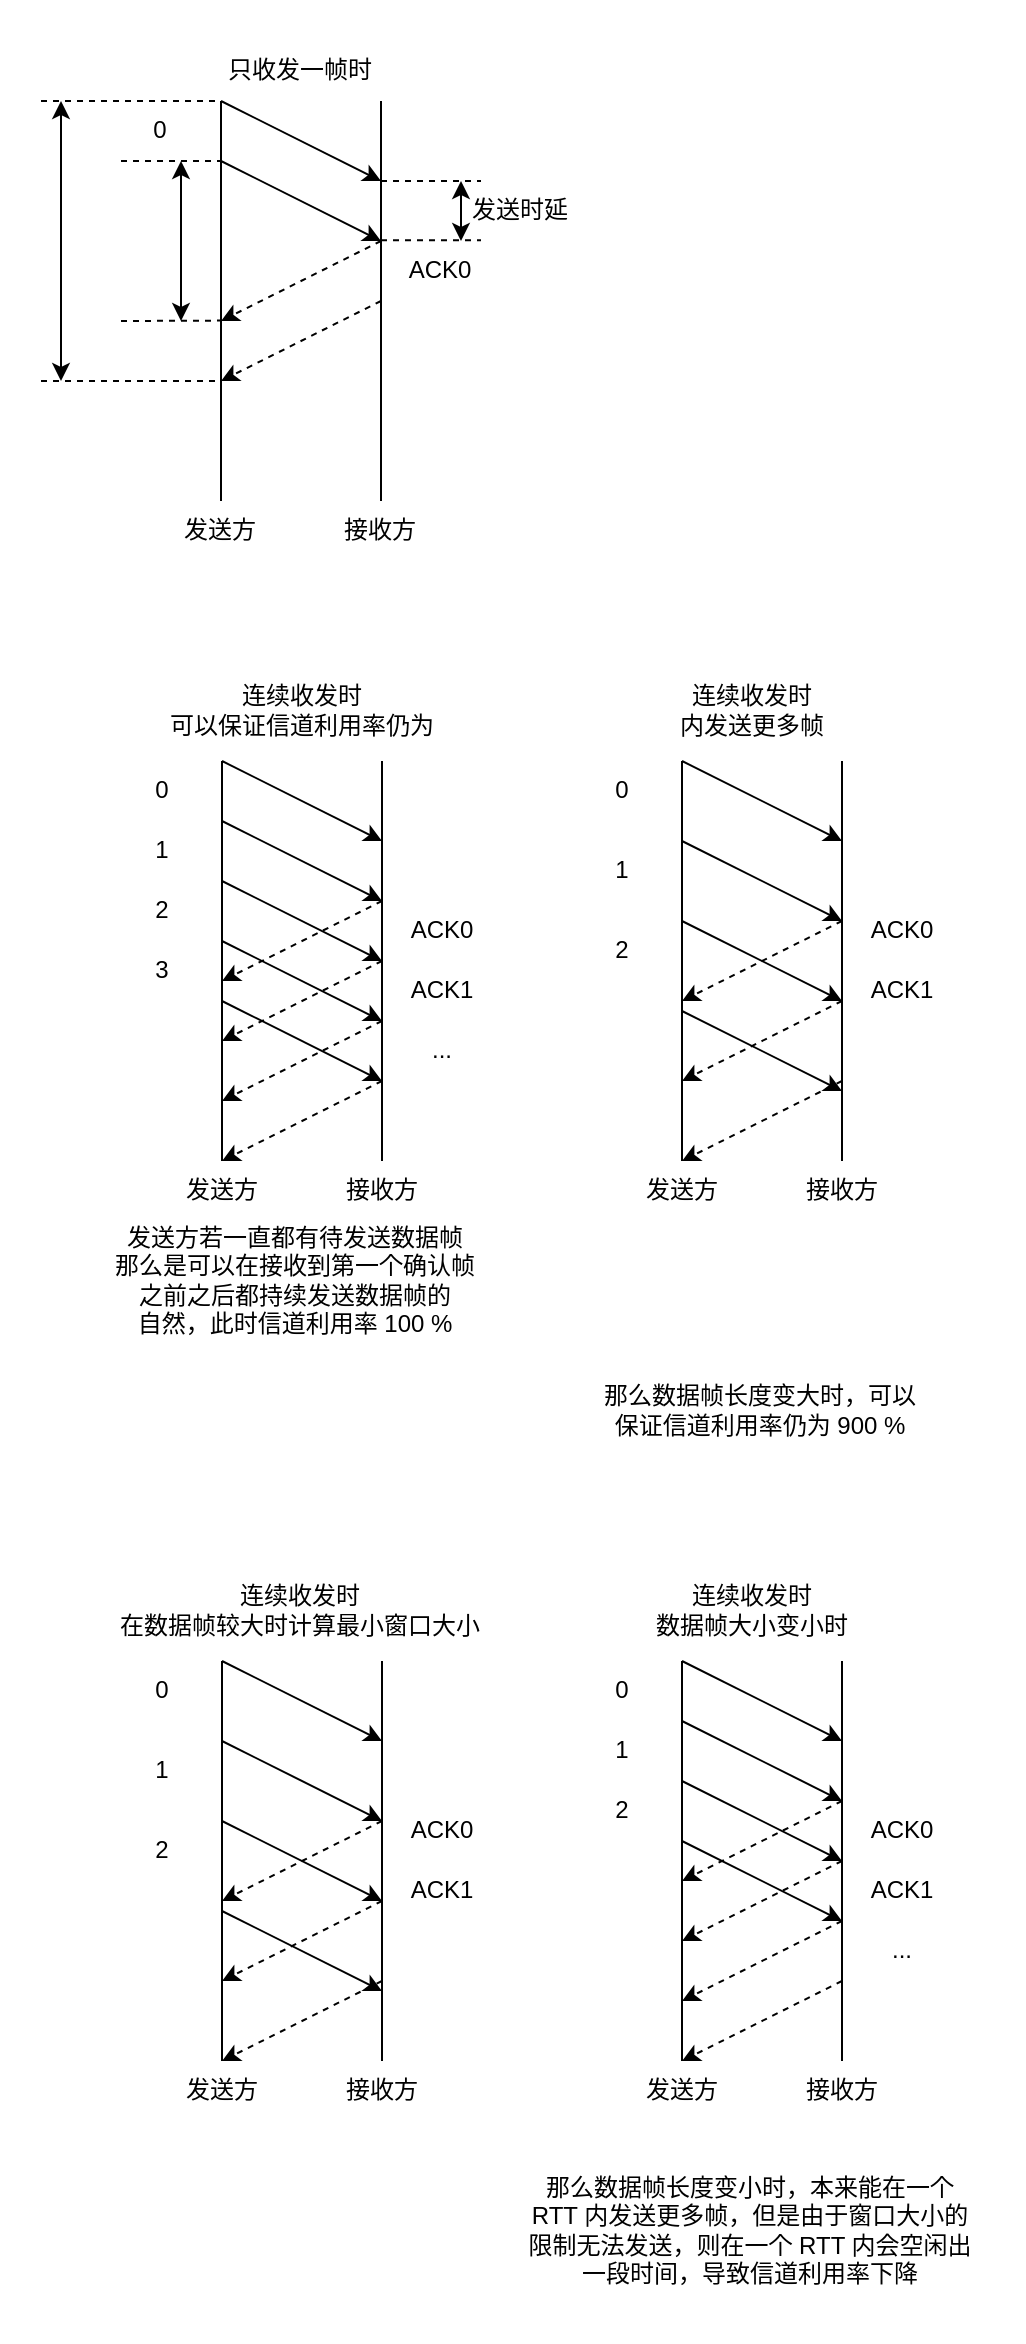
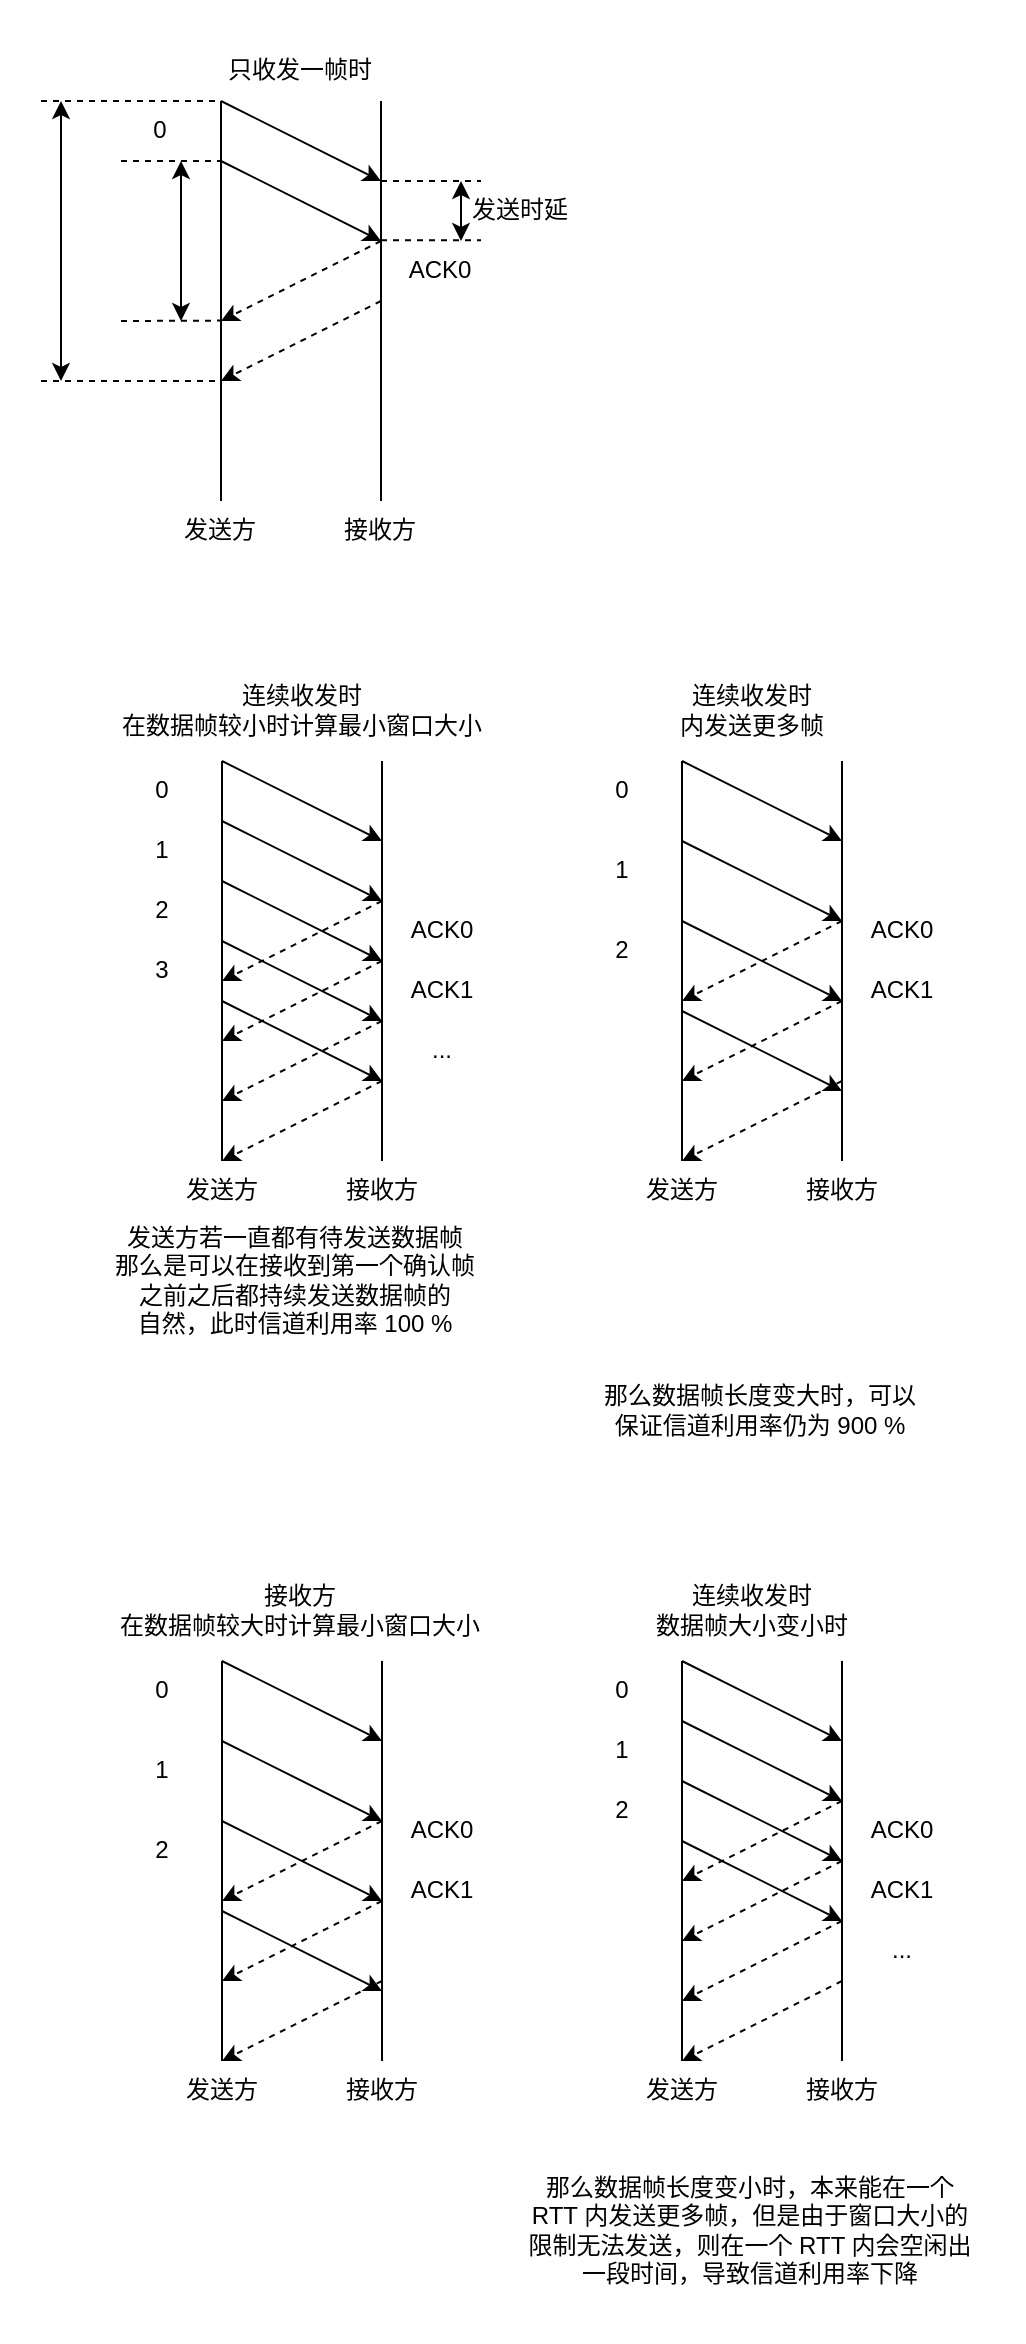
node "连续收发时 可以保证信道利用率仍为": label "连续收发时 可以保证信道利用率仍为" -> "连续收发时 在数据帧较小时计算最小窗口大小"
node "连续收发时 在数据帧较大时计算最小窗口大小": label "连续收发时 在数据帧较大时计算最小窗口大小" -> "接收方 在数据帧较大时计算最小窗口大小"
